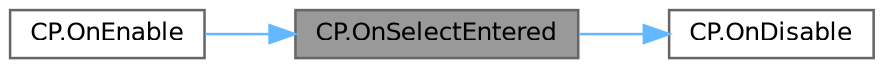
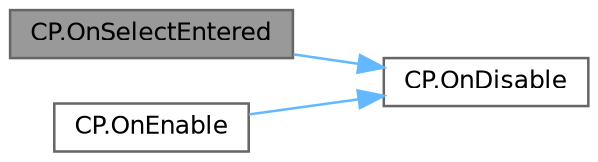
edge "CP.OnEnable" -> "CP.OnSelectEntered": now "CP.OnEnable" -> "CP.OnDisable"
